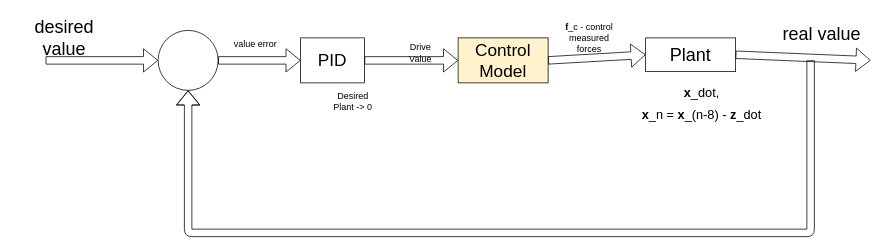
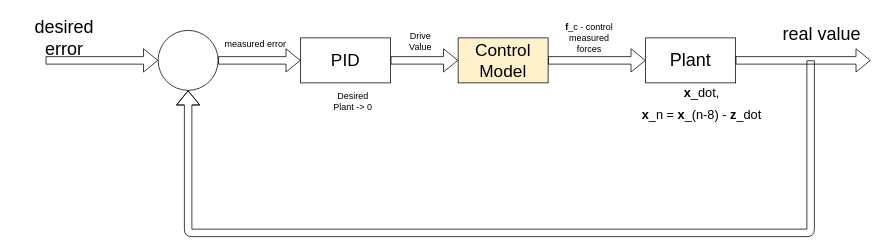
node "desired value": label "desired value" -> "desired error"
node "value error": label "value error" -> "measured error"
node "Drive Value": moved (420, 53) -> (420, 42)
node "Plant": size 90x34 -> 90x45
node "PID": size 64x45 -> 90x45
